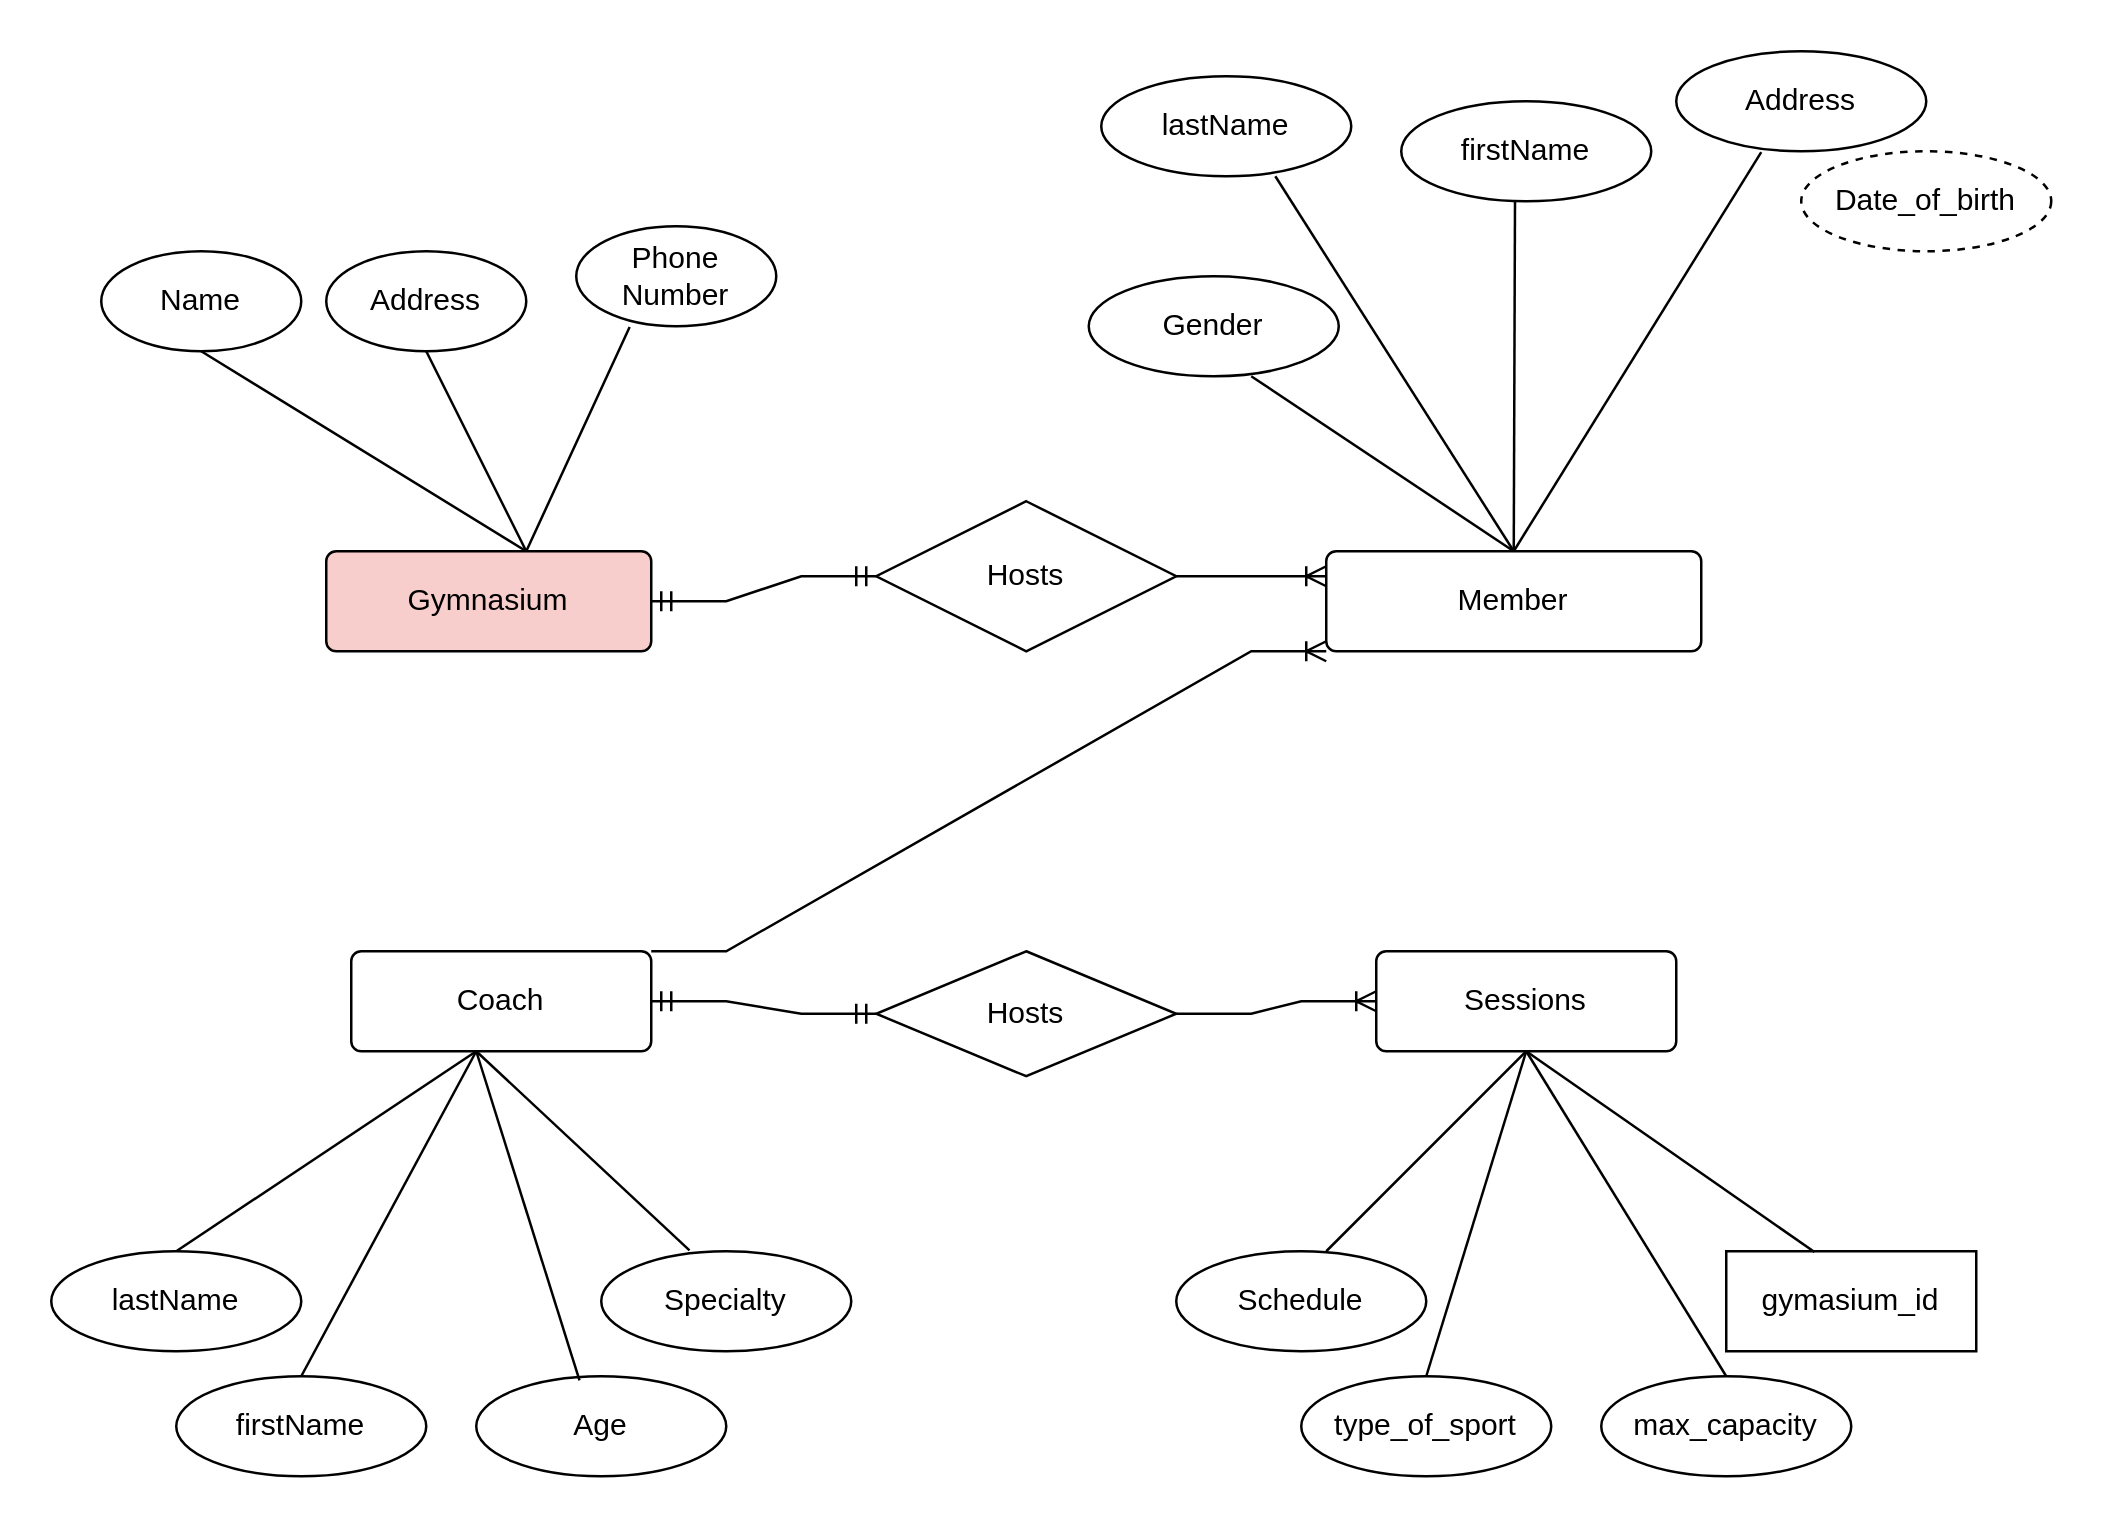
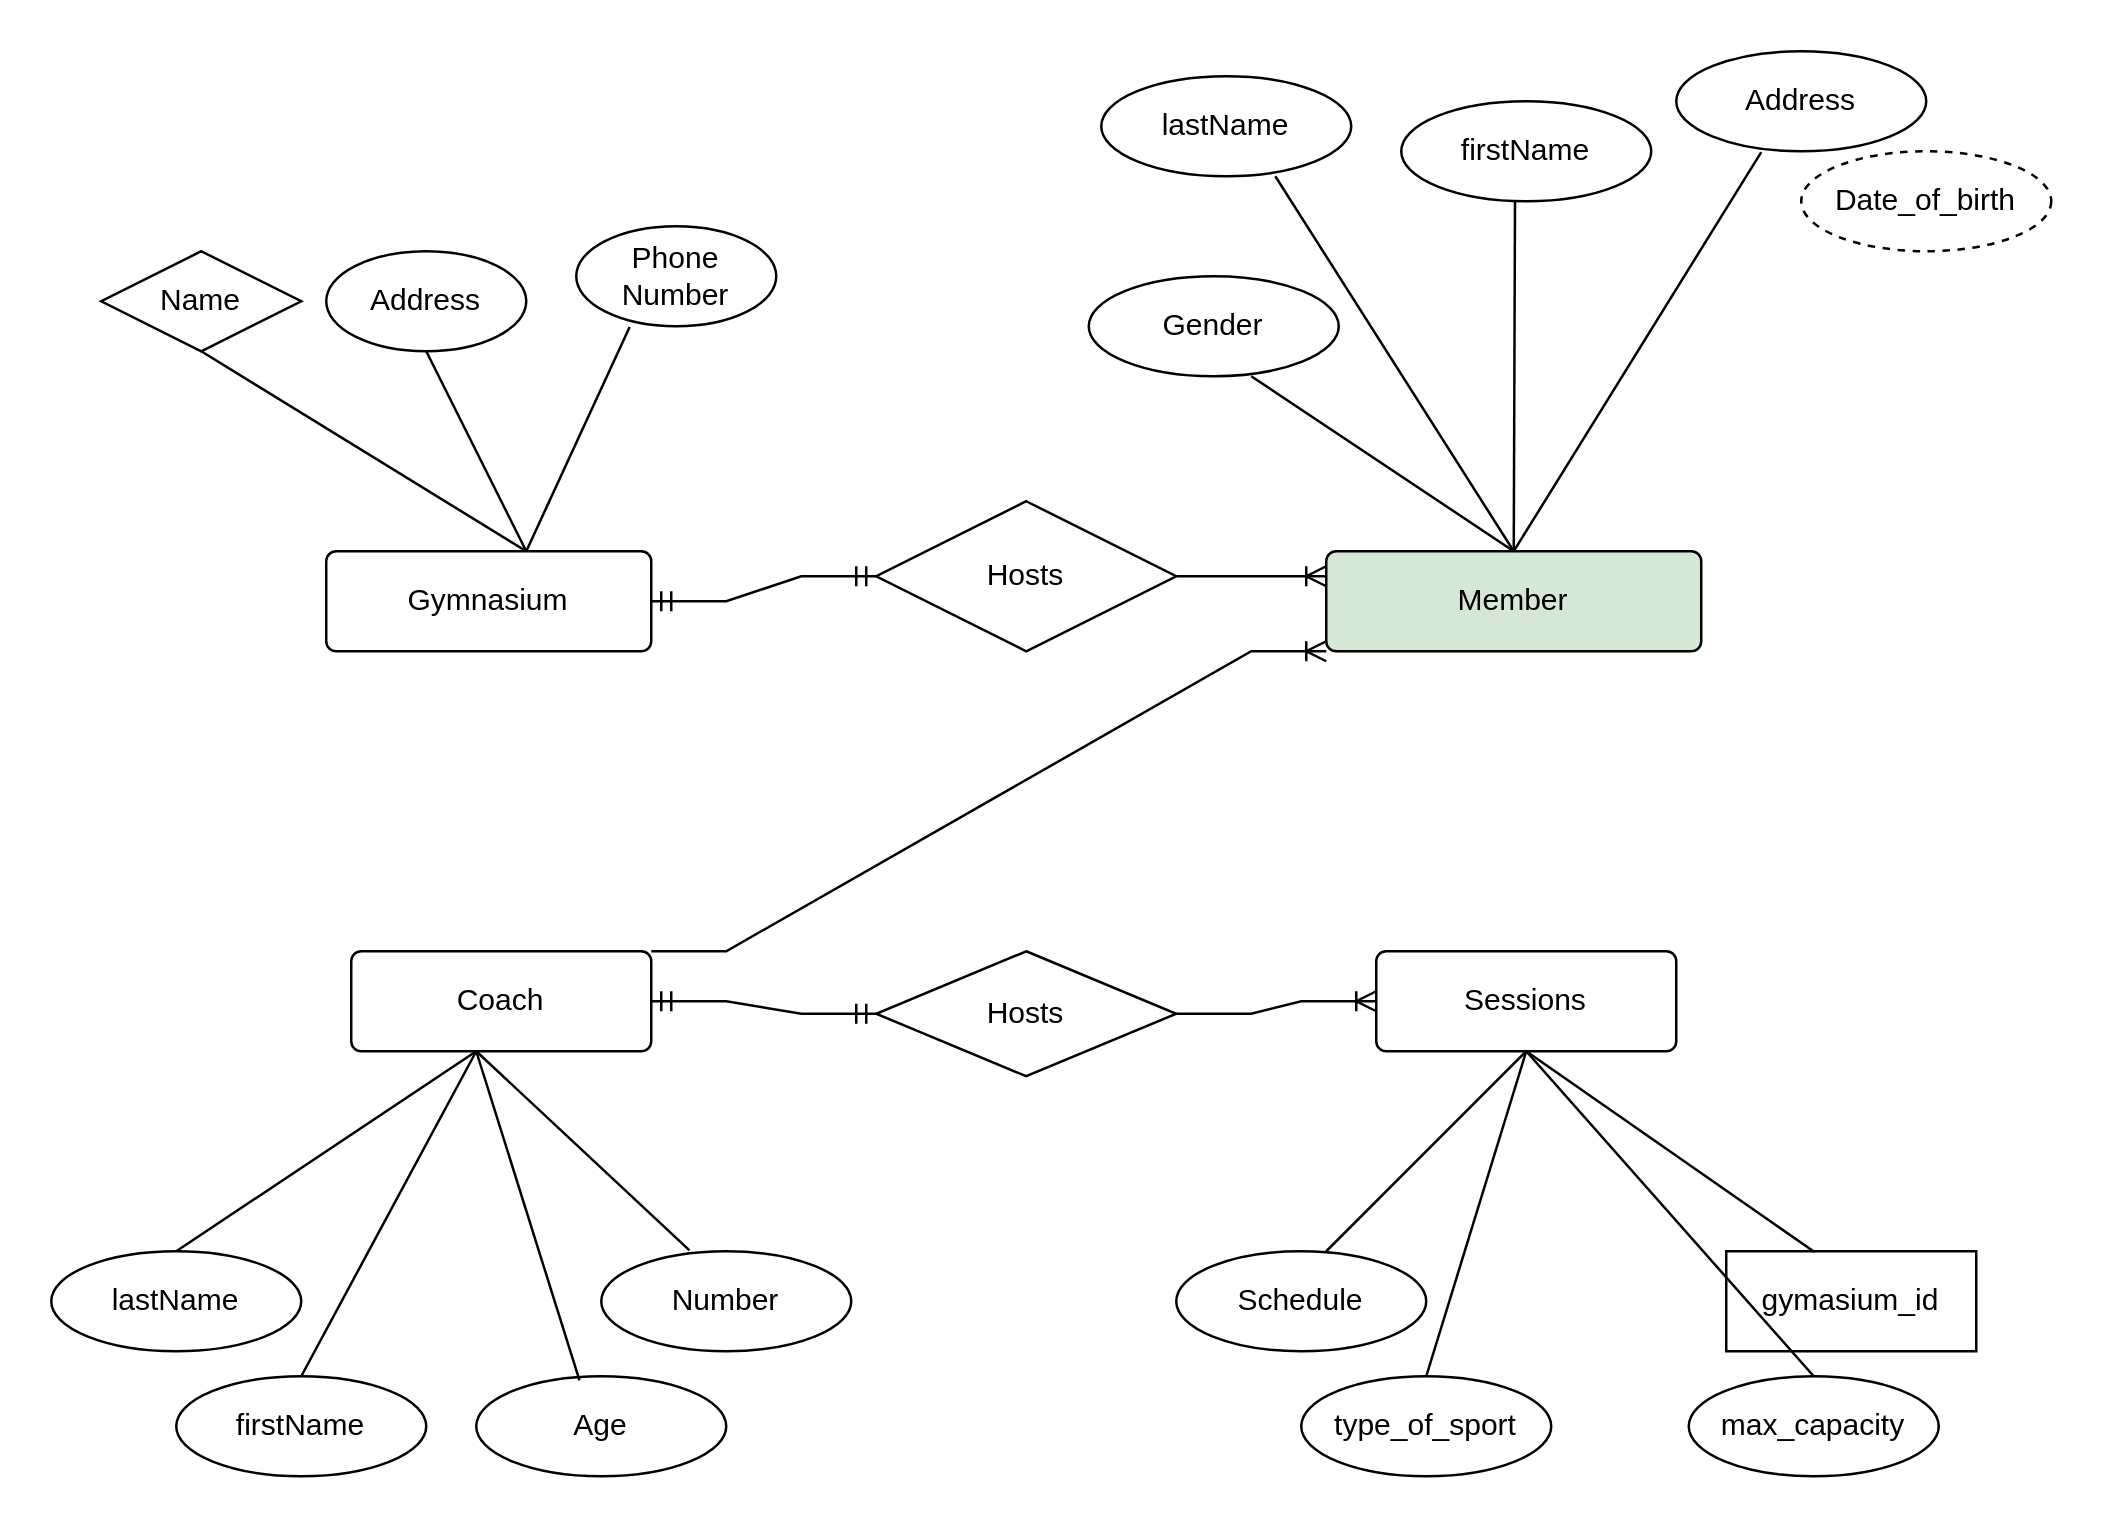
node "Name": shape ellipse -> diamond
node "Gymnasium": fillcolor #f8cecc -> #ffffff
node "Member": fillcolor #ffffff -> #d5e8d4
node "Specialty": label "Specialty" -> "Number"
node "max_capacity": moved (1726, 1426) -> (1814, 1426)
